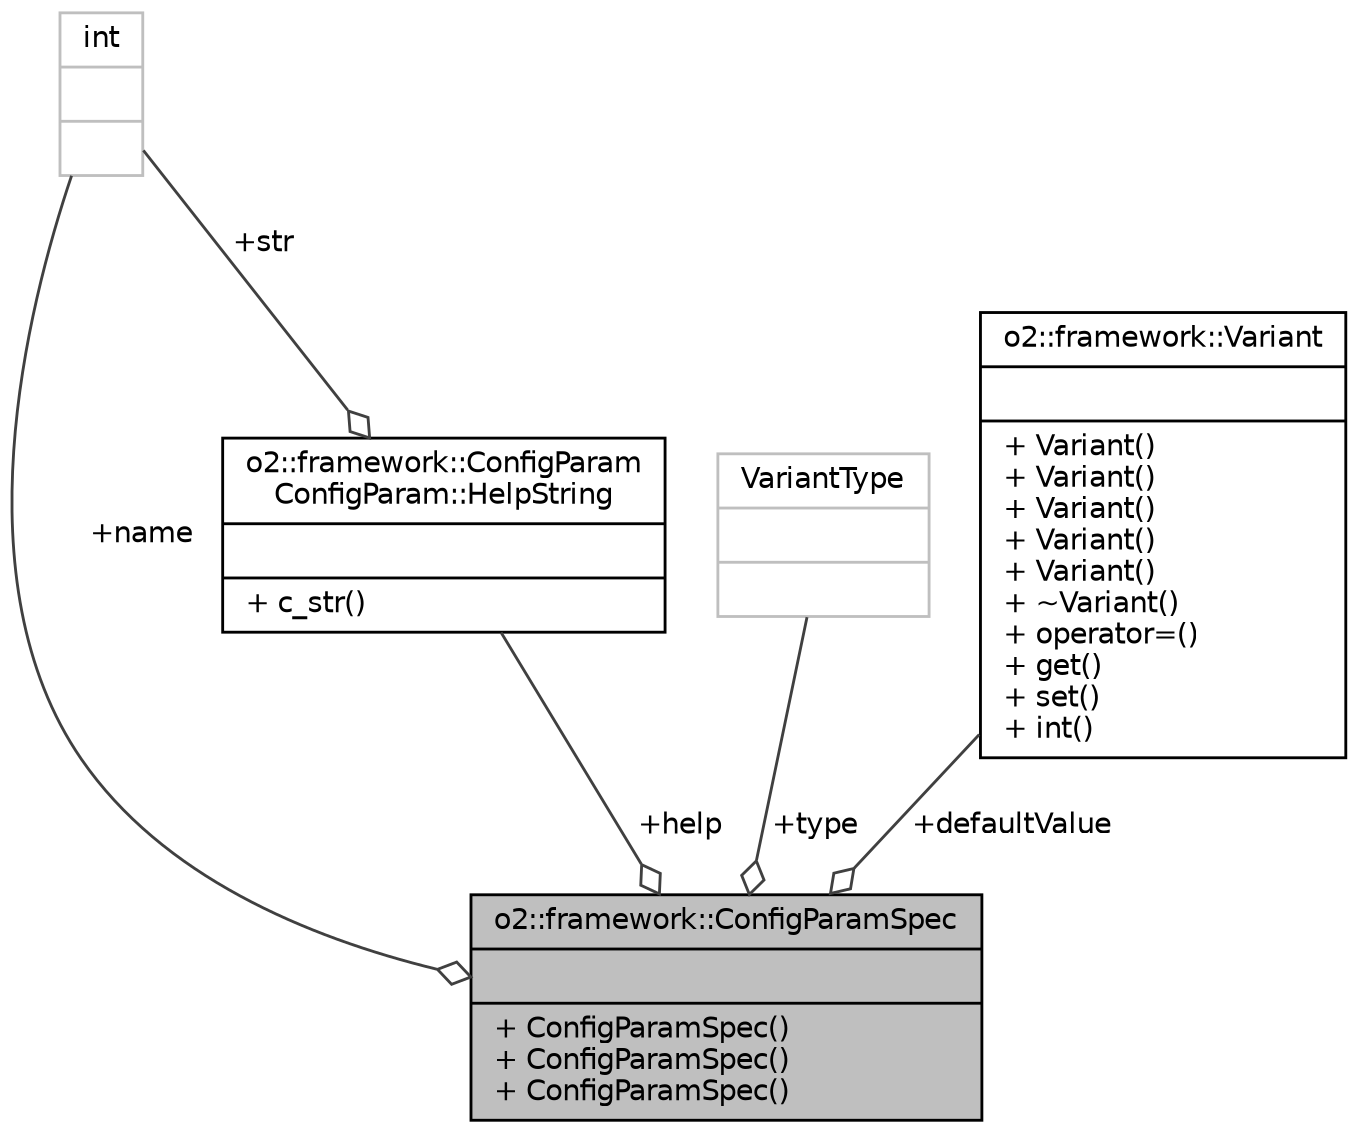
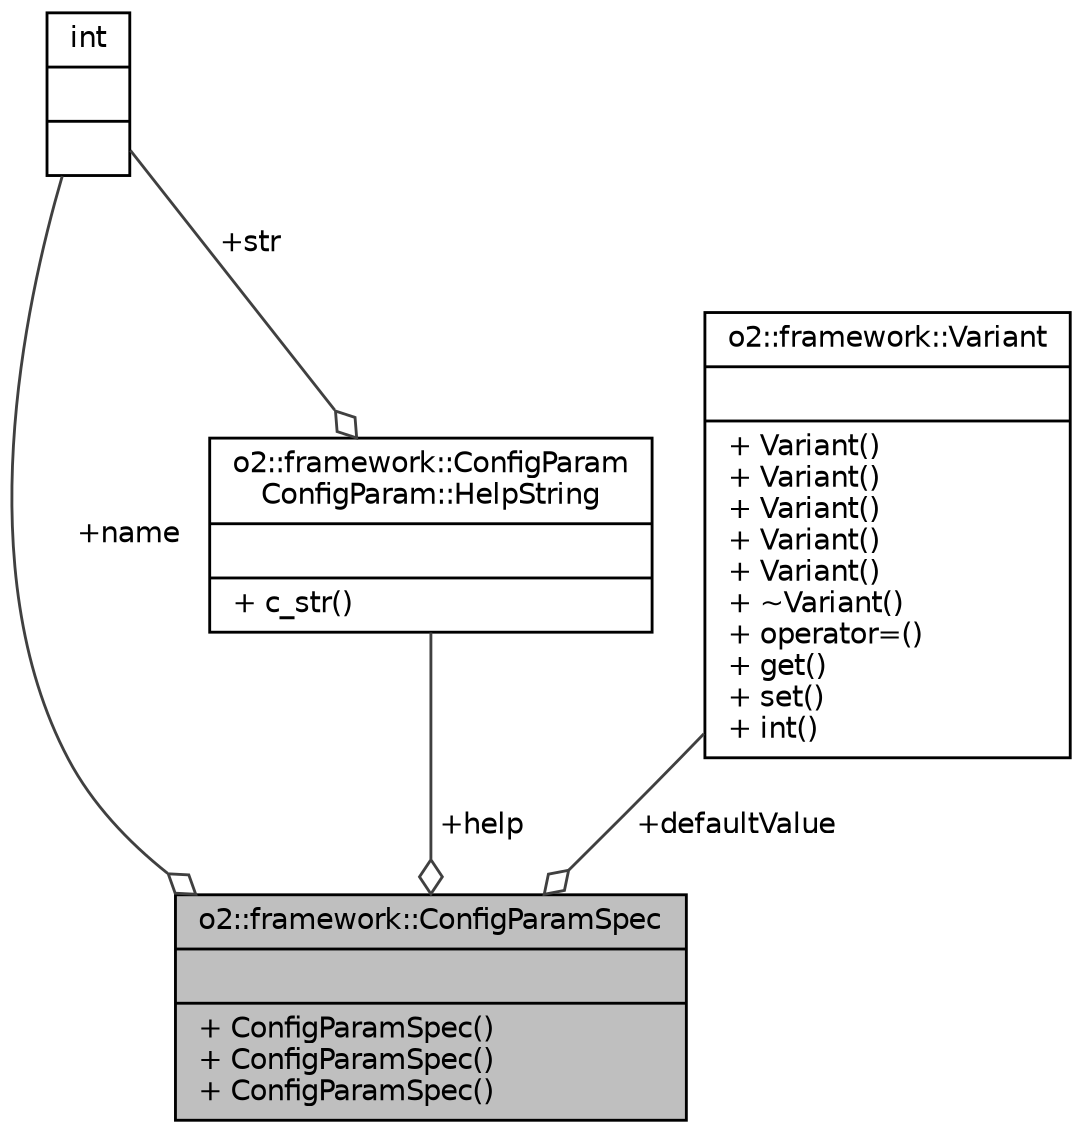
node "int": color grey75 -> black
node "VariantType": removed
